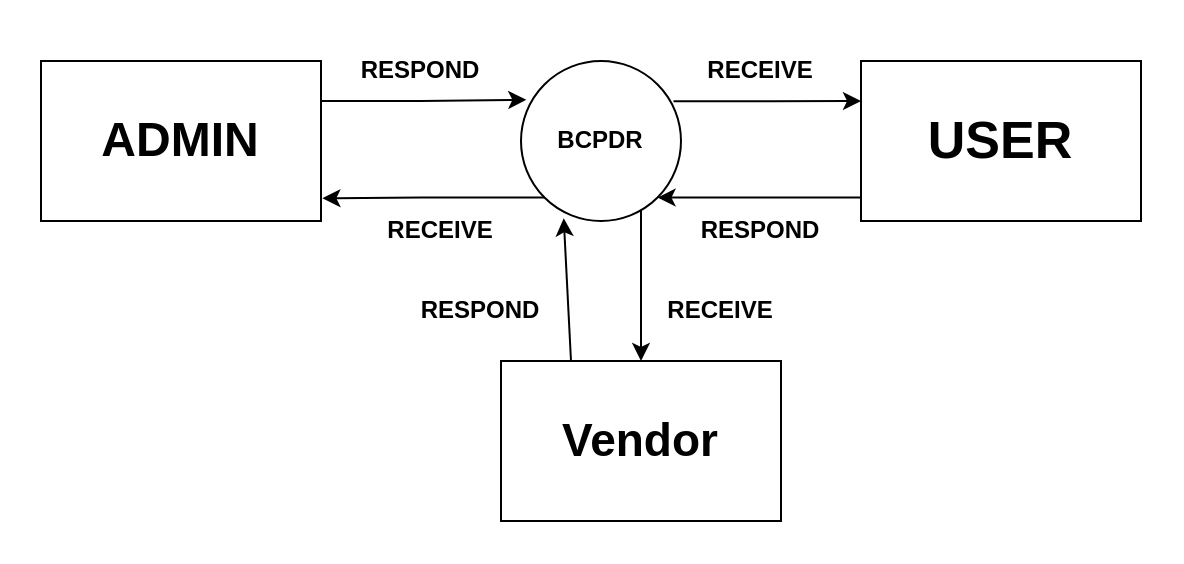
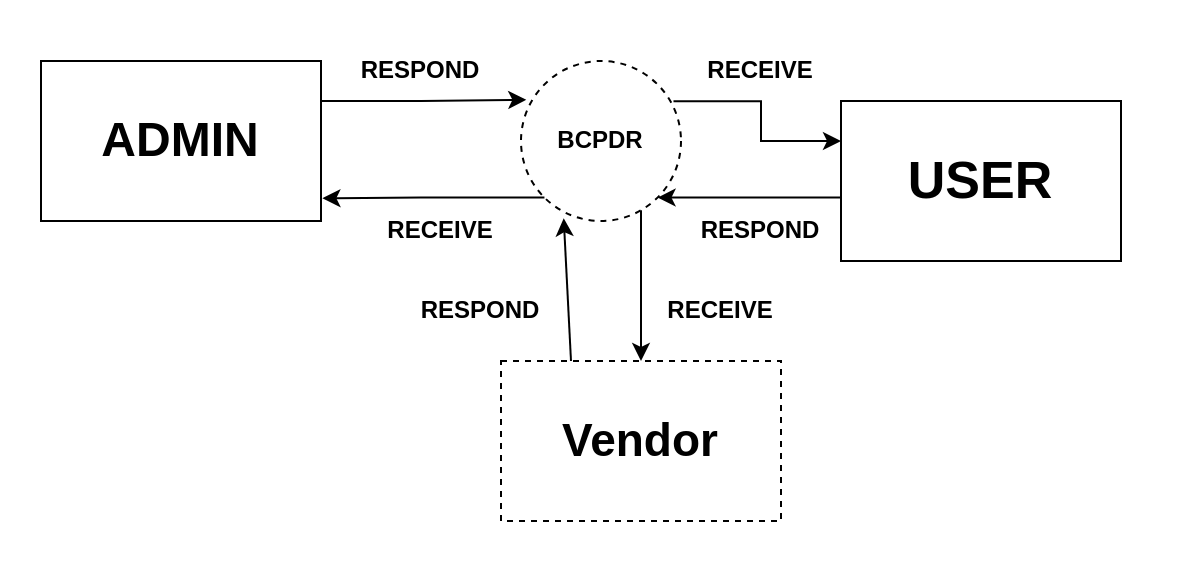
node "BCPDR": style solid -> dashed
node "USER": moved (1001, 141) -> (981, 181)
node "Vendor": style solid -> dashed
